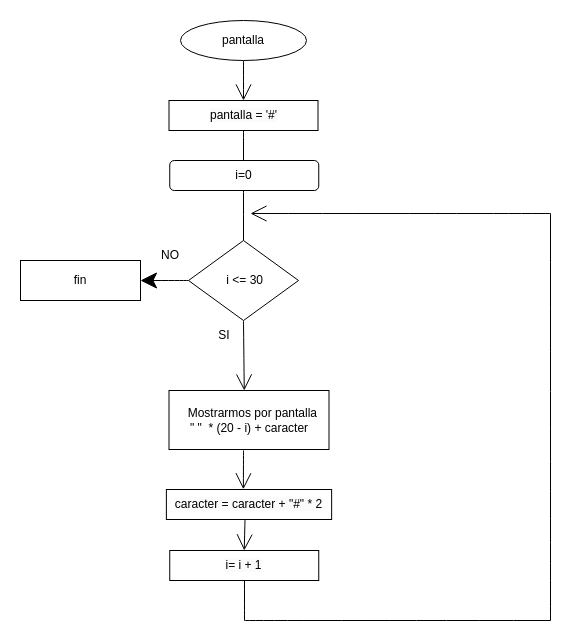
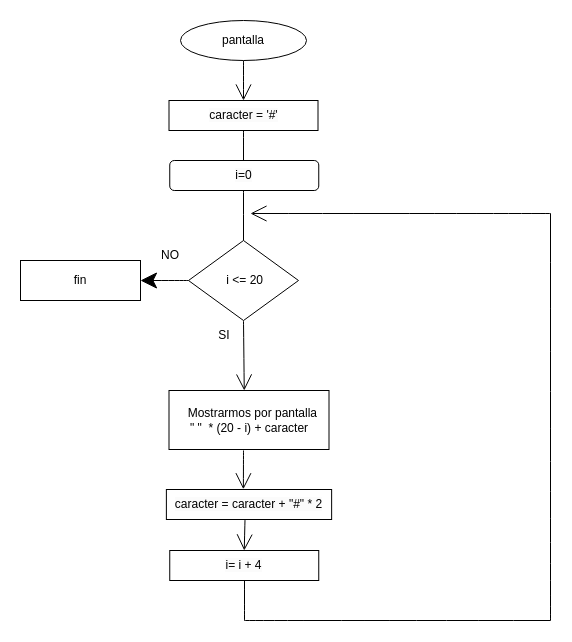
node "pantalla = '#'": label "pantalla = '#'" -> "caracter = '#'"
node "i <= 30": label "i <= 30" -> "i <= 20"
node "i= i + 1": label "i= i + 1" -> "i= i + 4"
